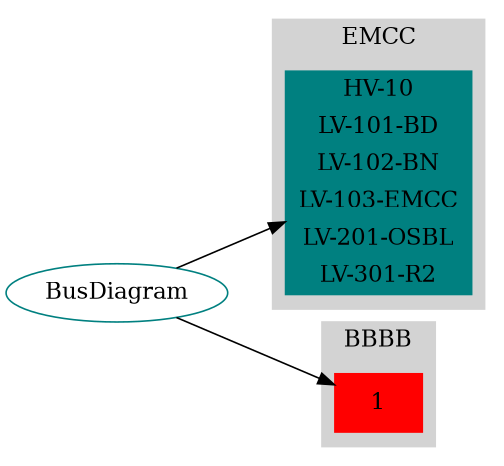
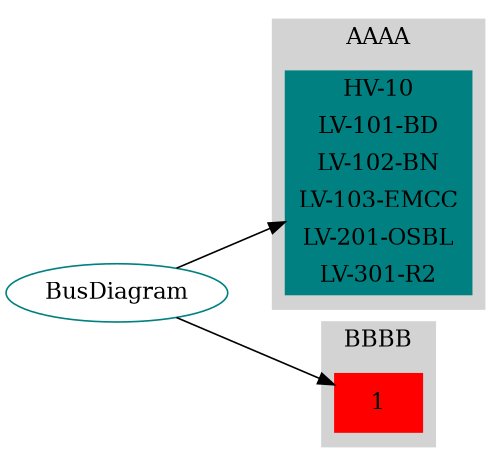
cluster "EMCC": label "EMCC" -> "AAAA"
